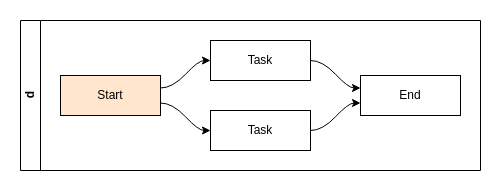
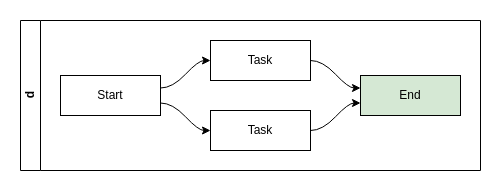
node "Start": fillcolor #ffe6cc -> #ffffff
node "End": fillcolor #ffffff -> #d5e8d4
